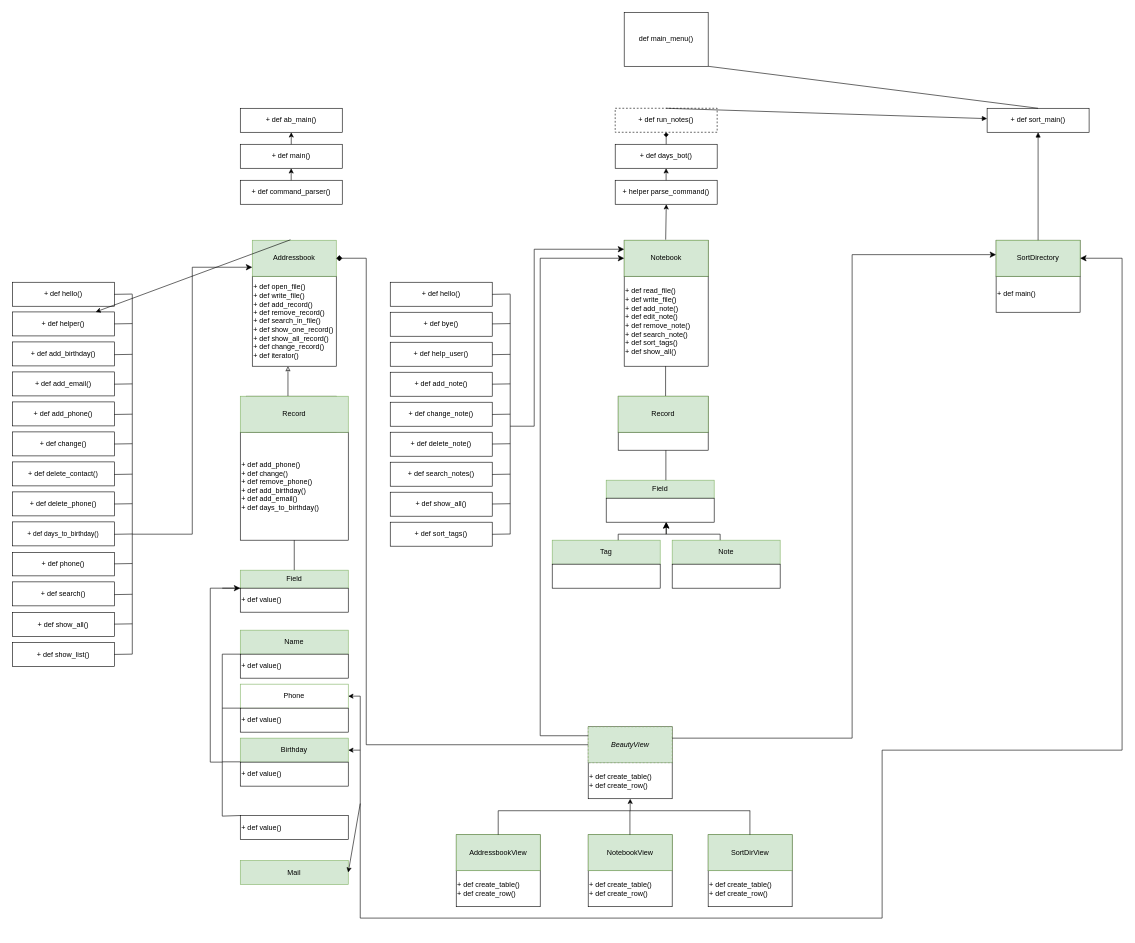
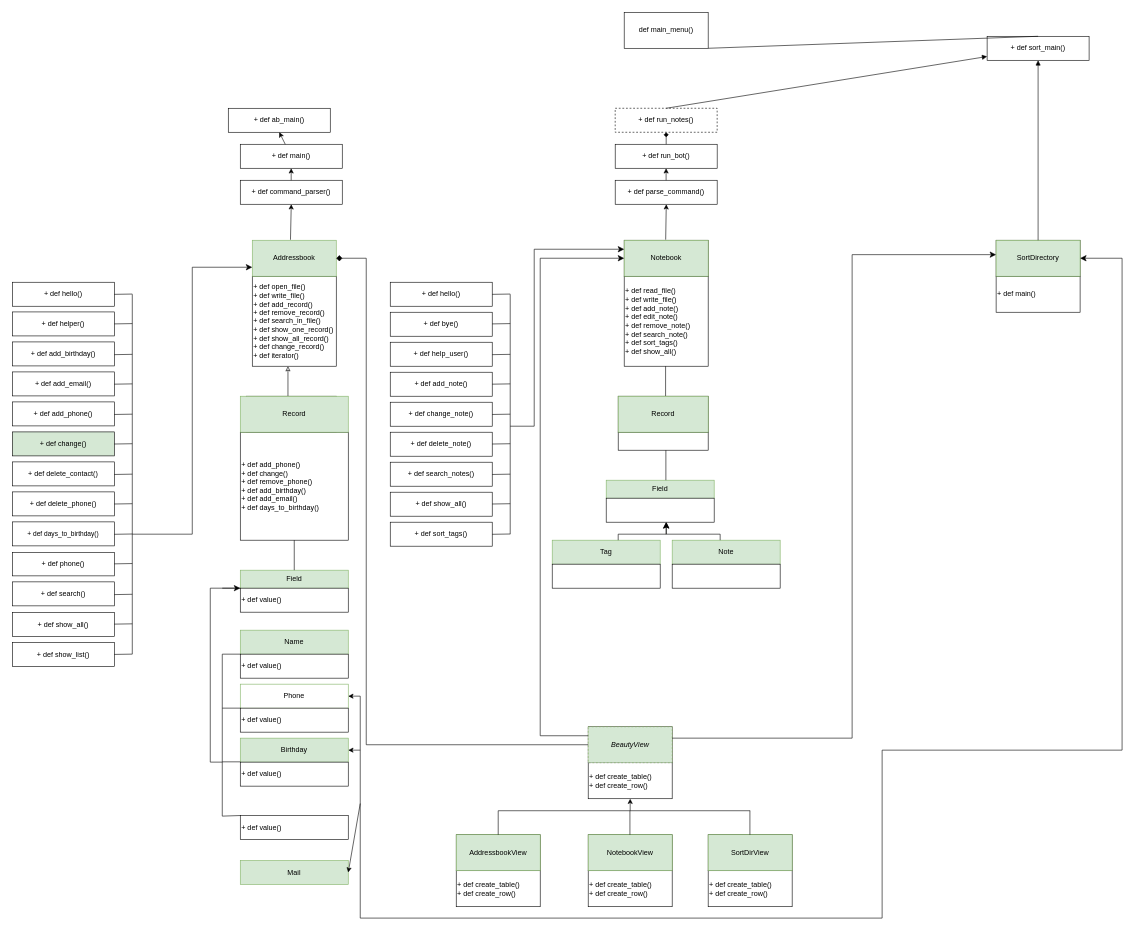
node "def main_menu()": size 84x54 -> 84x36
node "+ def ab_main()": moved (291, 120) -> (279, 120)
node "+ def sort_main()": moved (1038, 120) -> (1038, 48)
node "+ def days_bot()": label "+ def days_bot()" -> "+ def run_bot()"
node "+ helper parse_command()": label "+ helper parse_command()" -> "+ def parse_command()"
edge "Addressbook" -> "+ def helper()": now "Addressbook" -> "+ def command_parser()"
node "+ def change()": fillcolor #ffffff -> #d5e8d4
